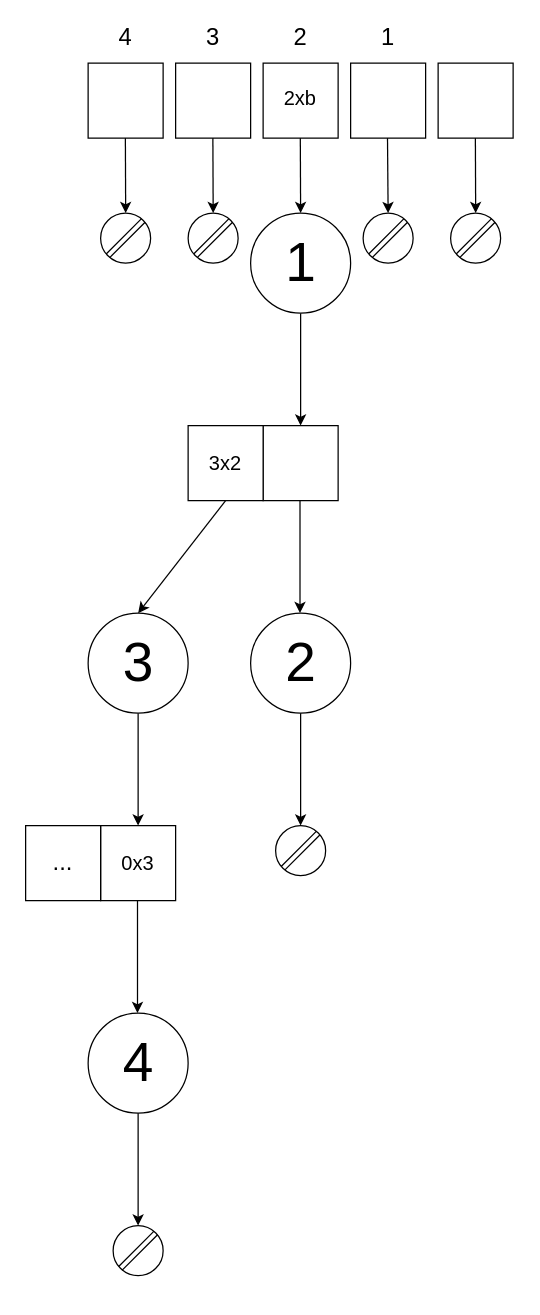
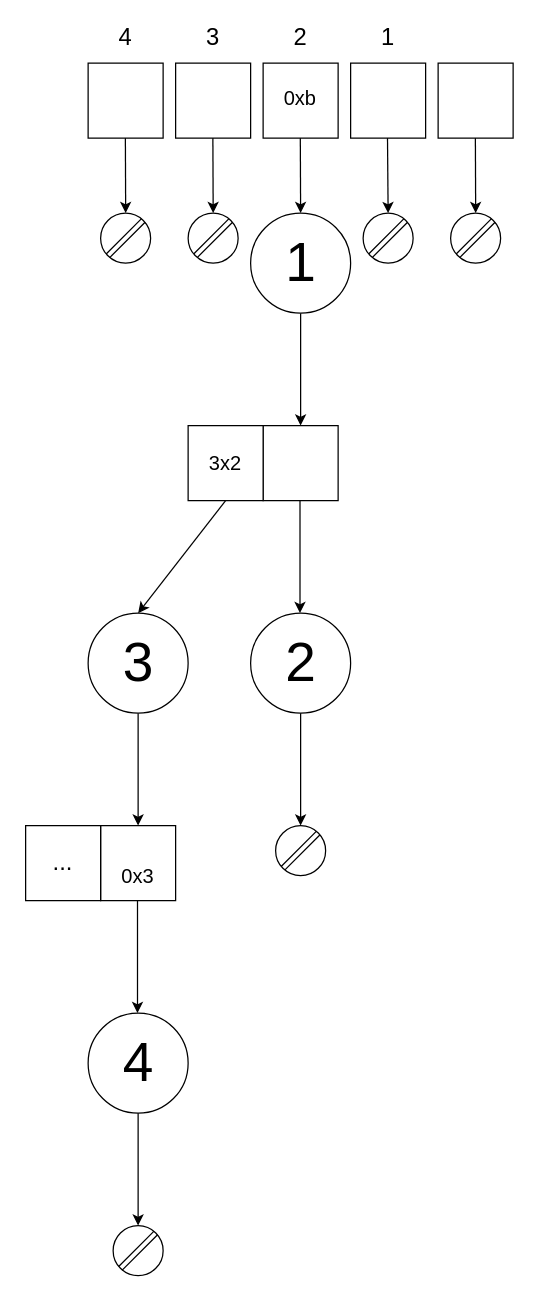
node "2xb": label "2xb" -> "0xb"
node "0x3": moved (138, 863) -> (138, 876)
